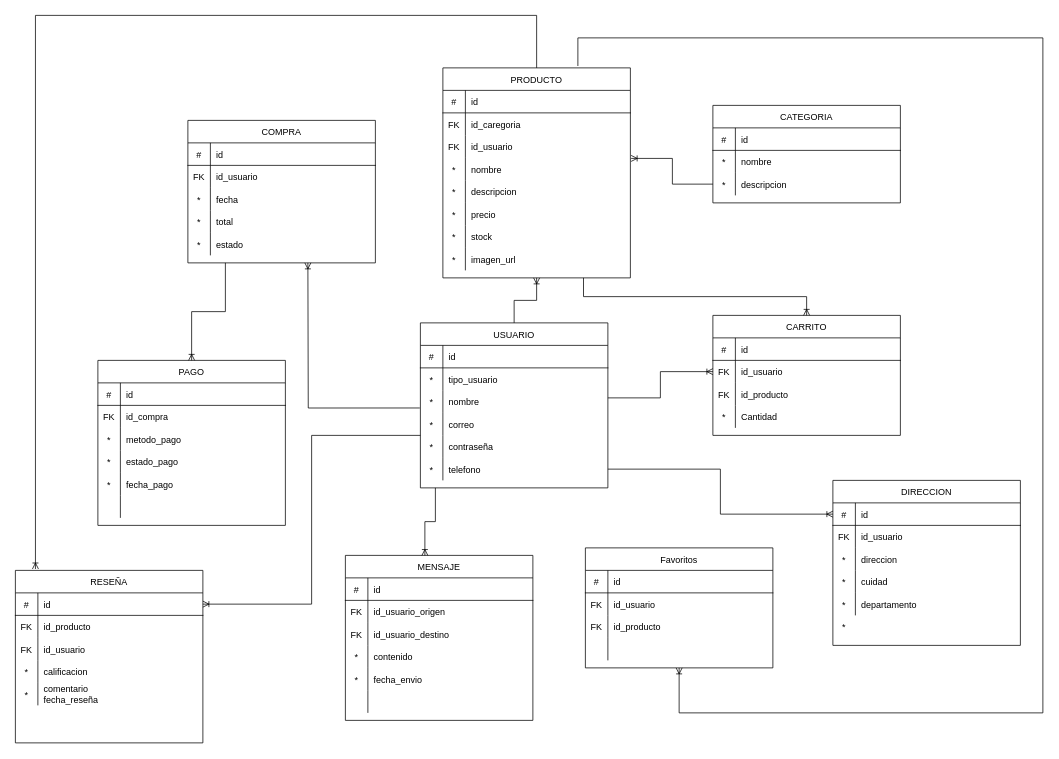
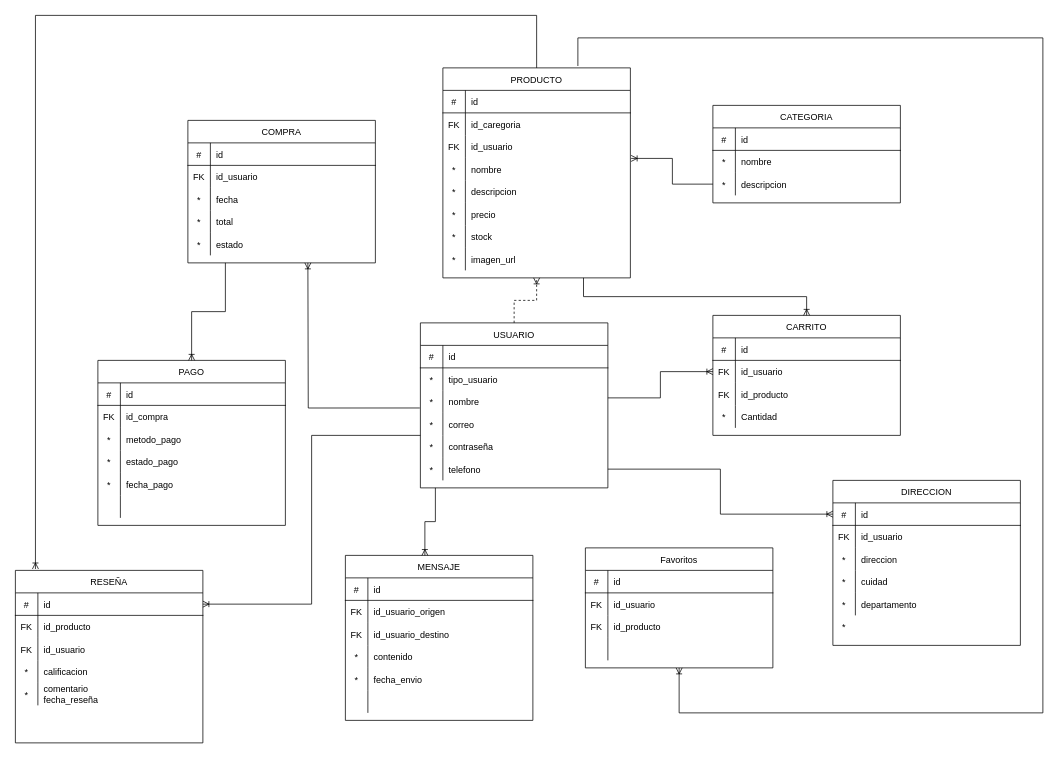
edge "USUARIO" -> "PRODUCTO": style solid -> dashed
